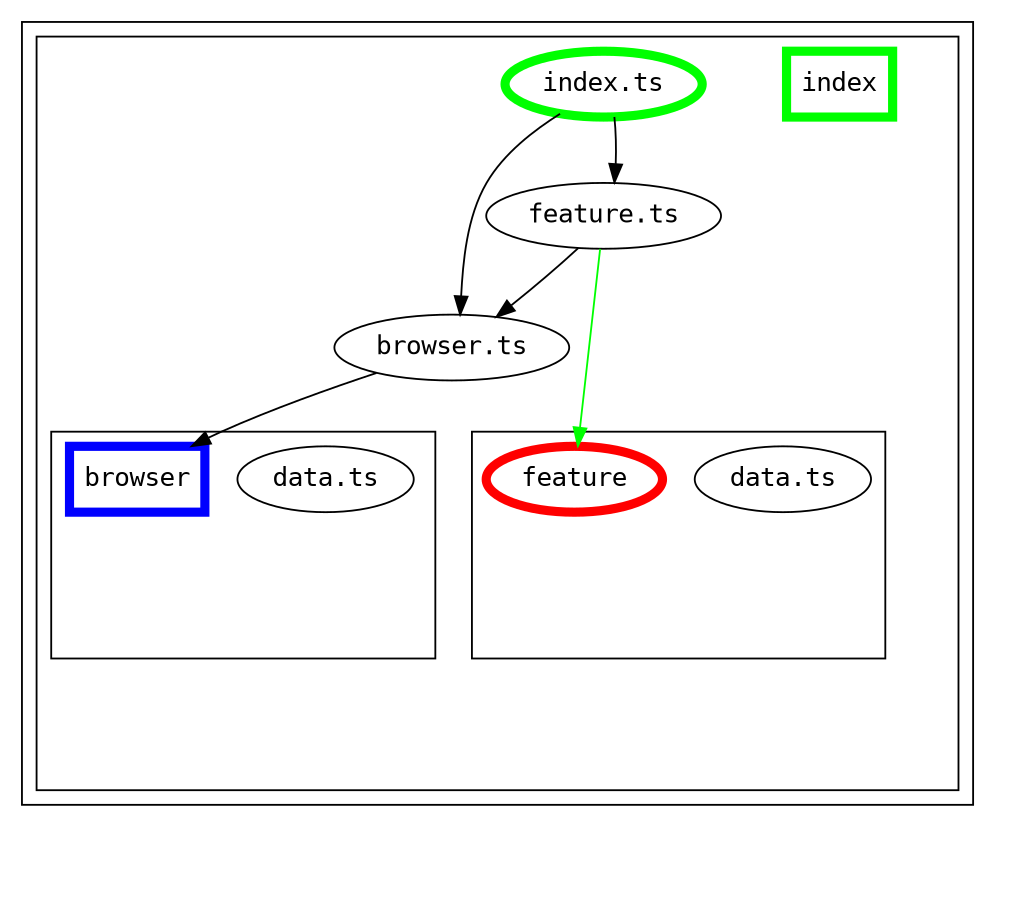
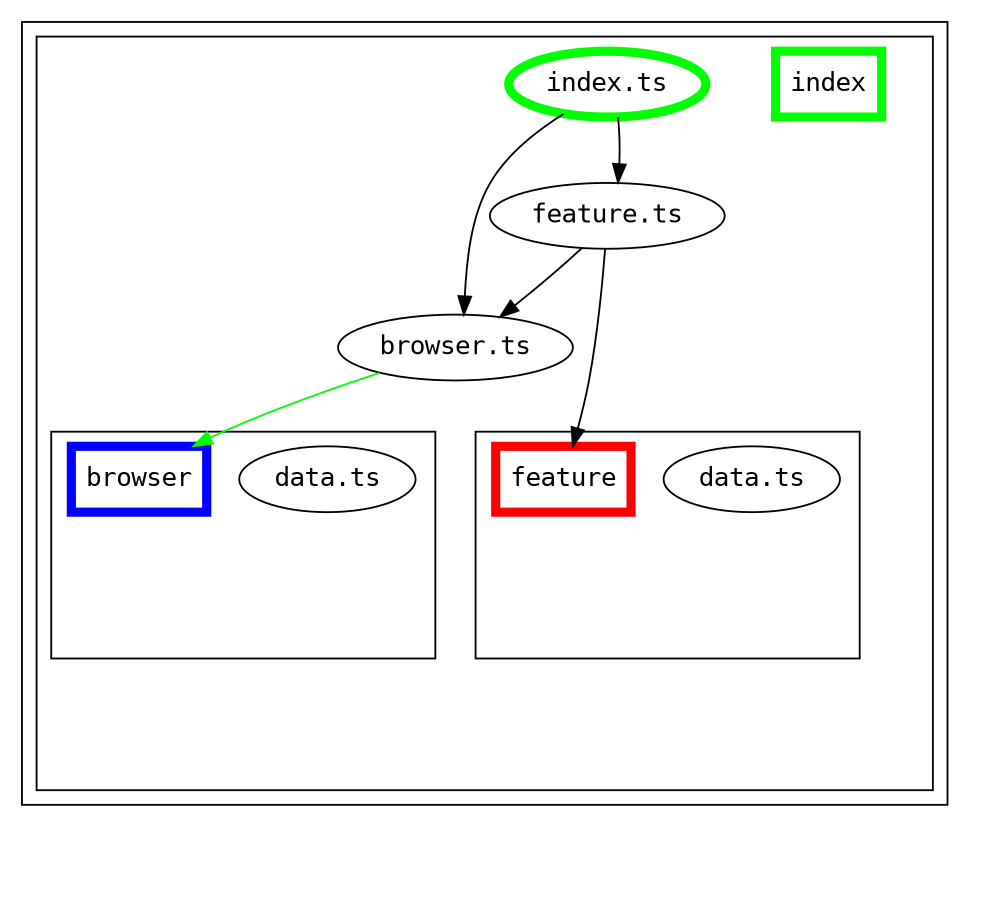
edge "feature.ts" -> "feature": color #00ff00 -> black
edge "browser.ts" -> "browser": color black -> #00ff00
node "feature": shape ellipse -> box
